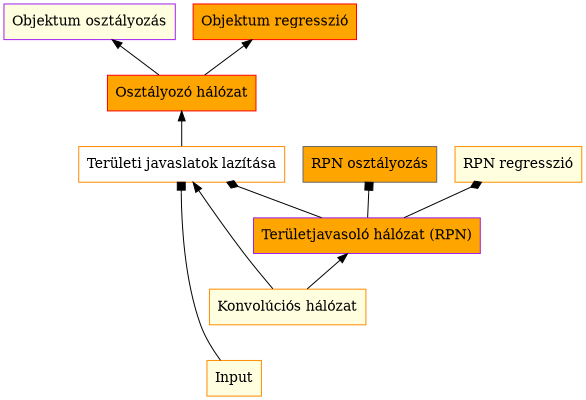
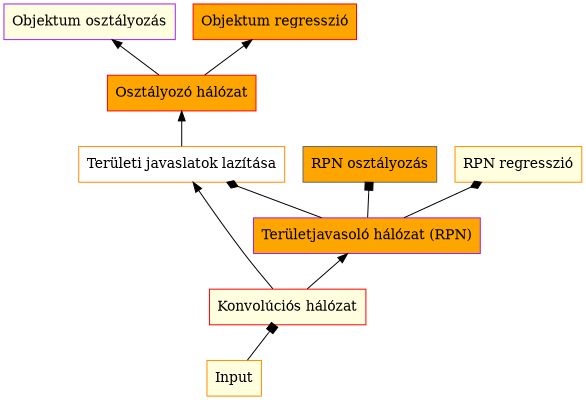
edge "Input" -> "Területi javaslatok lazítása": now "Input" -> "Konvolúciós hálózat"
node "Konvolúciós hálózat": color darkorange -> red
